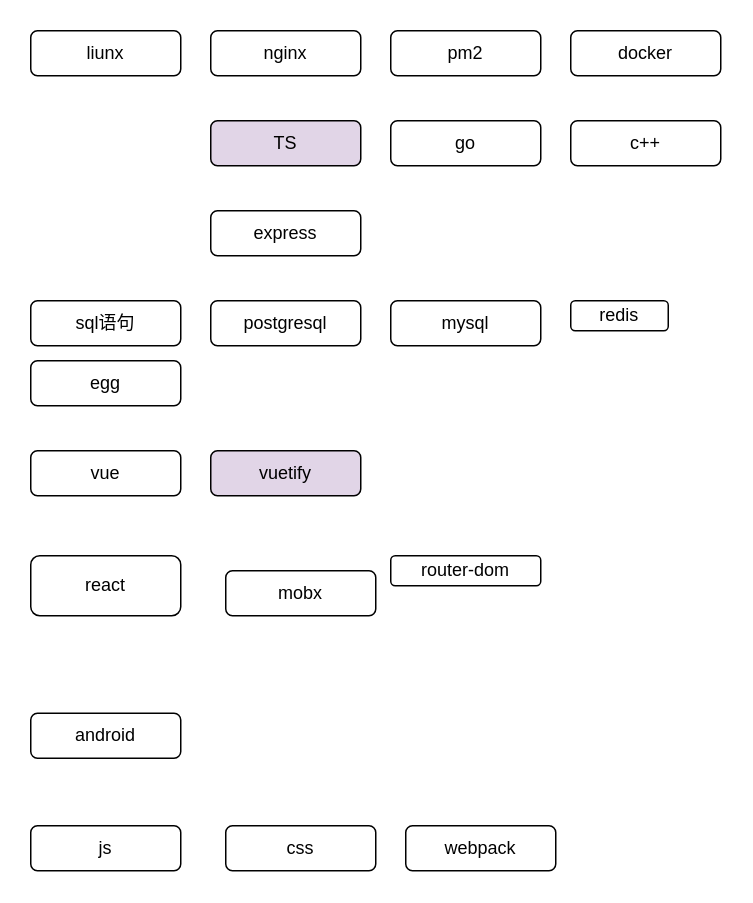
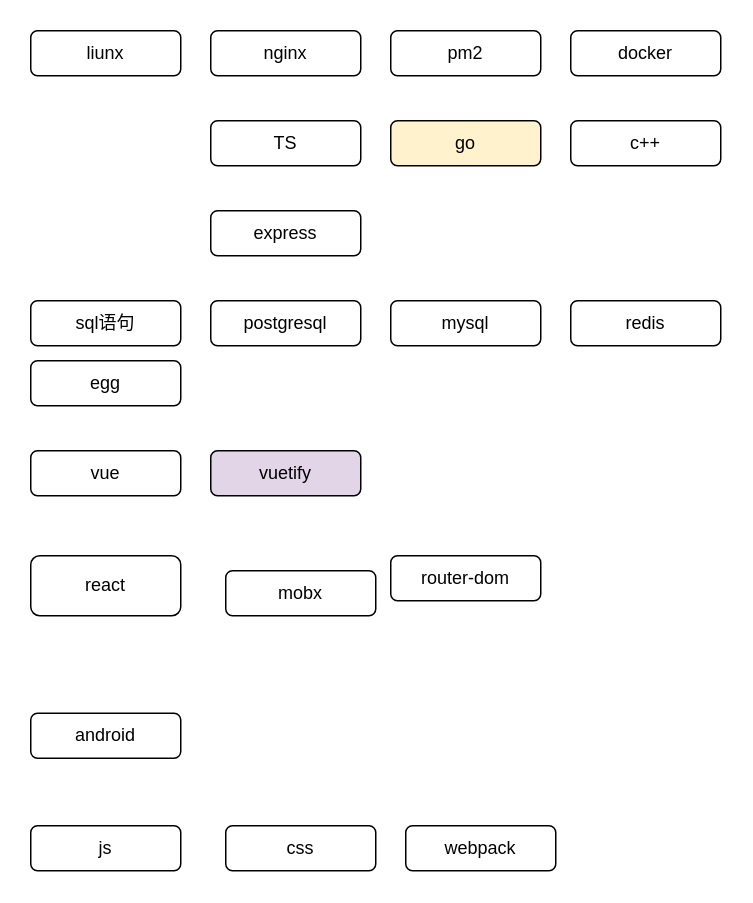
node "TS": fillcolor #e1d5e7 -> #ffffff
node "go": fillcolor #ffffff -> #fff2cc
node "redis": size 98x30 -> 150x45
node "router-dom": size 150x30 -> 150x45
